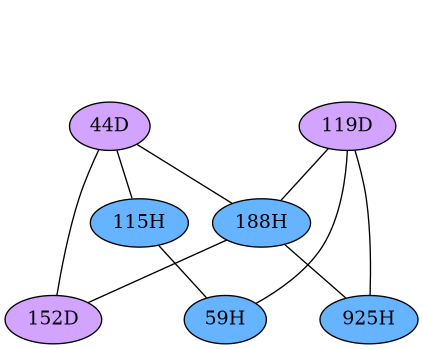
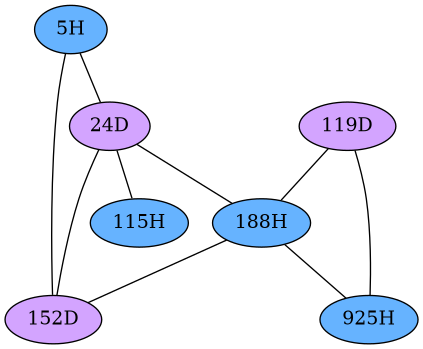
node "5H": added
node "44D": label "44D" -> "24D"
node "59H": removed
